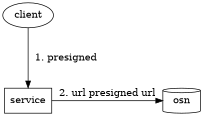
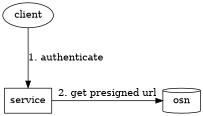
edge "client" -> "service": label "1. presigned" -> "1. authenticate"
edge "service" -> "osn": label "2. url presigned url" -> "2. get presigned url"
